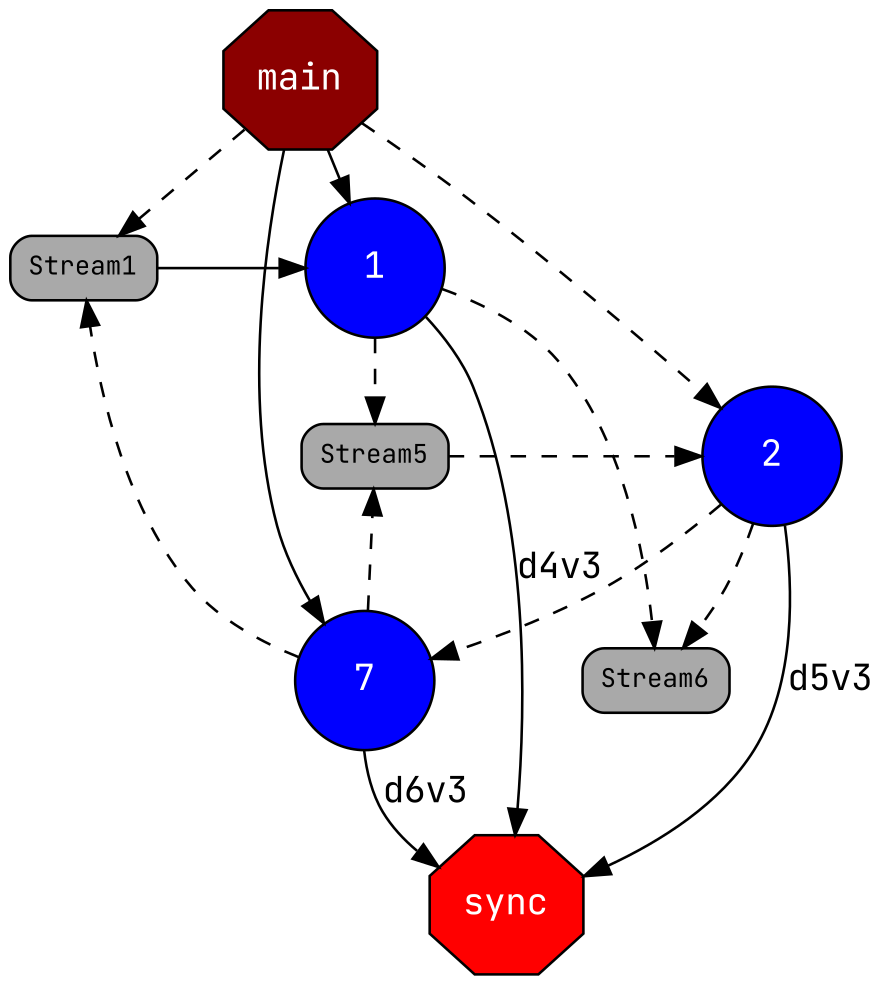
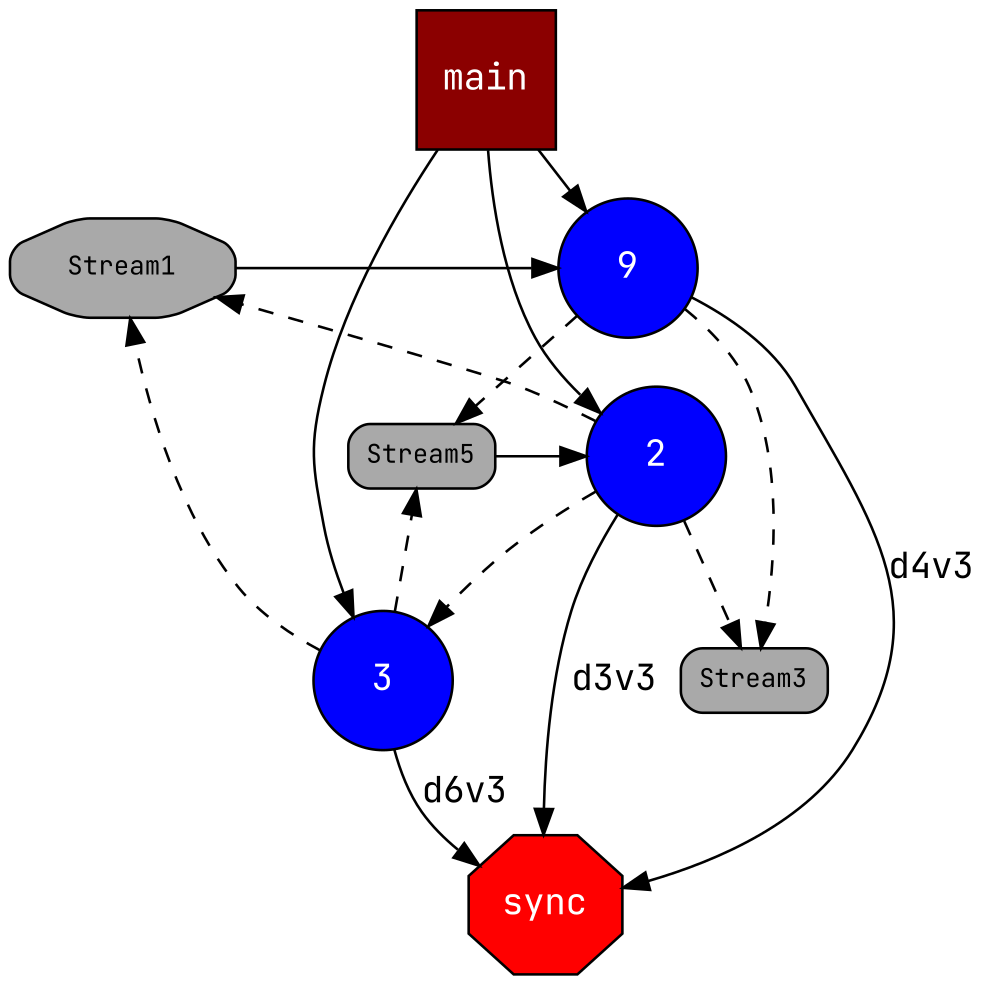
node "main": shape octagon -> box
edge "main" -> "Stream1": now "2" -> "Stream1"
edge "main" -> "2": style dashed -> solid
node "Stream1": shape box -> octagon
node "1": label "1" -> "9"
edge "Stream5" -> "2": style dashed -> solid
node "7": label "7" -> "3"
node "Stream6": label "Stream6" -> "Stream3"
edge "2" -> "sync": label "d5v3" -> "d3v3"
